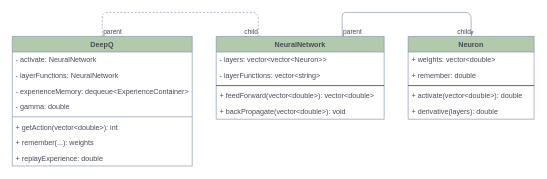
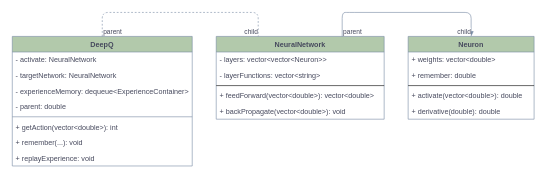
node "- layerFunctions: NeuralNetwork": label "- layerFunctions: NeuralNetwork" -> "- targetNetwork: NeuralNetwork"
node "- gamma: double": label "- gamma: double" -> "- parent: double"
node "+ derivative(layers): double": label "+ derivative(layers): double" -> "+ derivative(double): double"
node "+ remember(...): weights": label "+ remember(...): weights" -> "+ remember(...): void"
node "+ replayExperience: double": label "+ replayExperience: double" -> "+ replayExperience: void"
